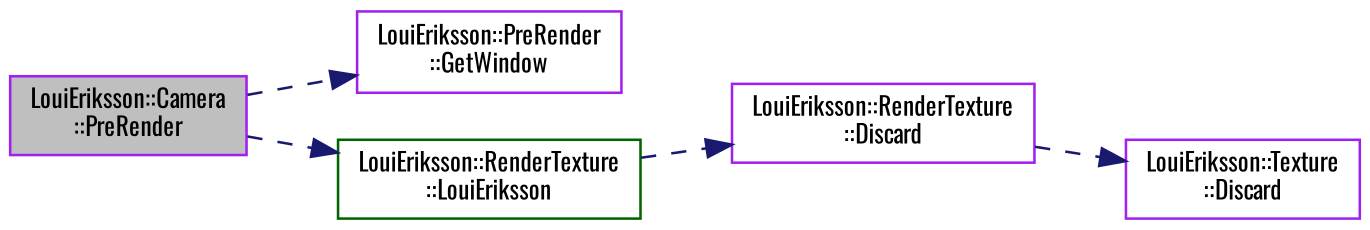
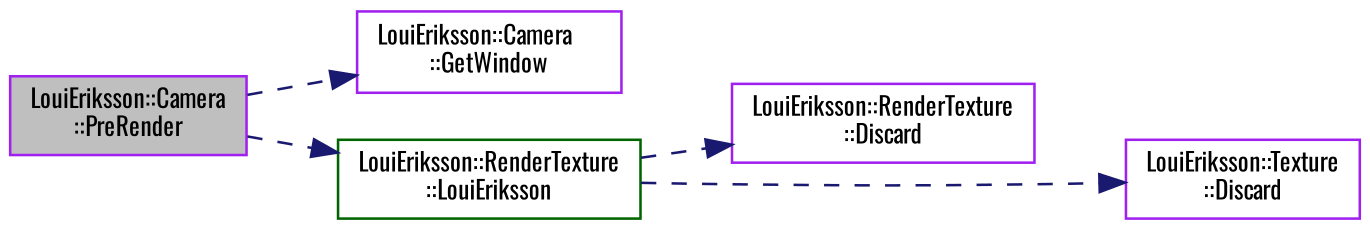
node "LouiEriksson::PreRender ::GetWindow": label "LouiEriksson::PreRender ::GetWindow" -> "LouiEriksson::Camera ::GetWindow"
edge "LouiEriksson::RenderTexture ::Discard" -> "LouiEriksson::Texture ::Discard": now "LouiEriksson::RenderTexture ::LouiEriksson" -> "LouiEriksson::Texture ::Discard"
